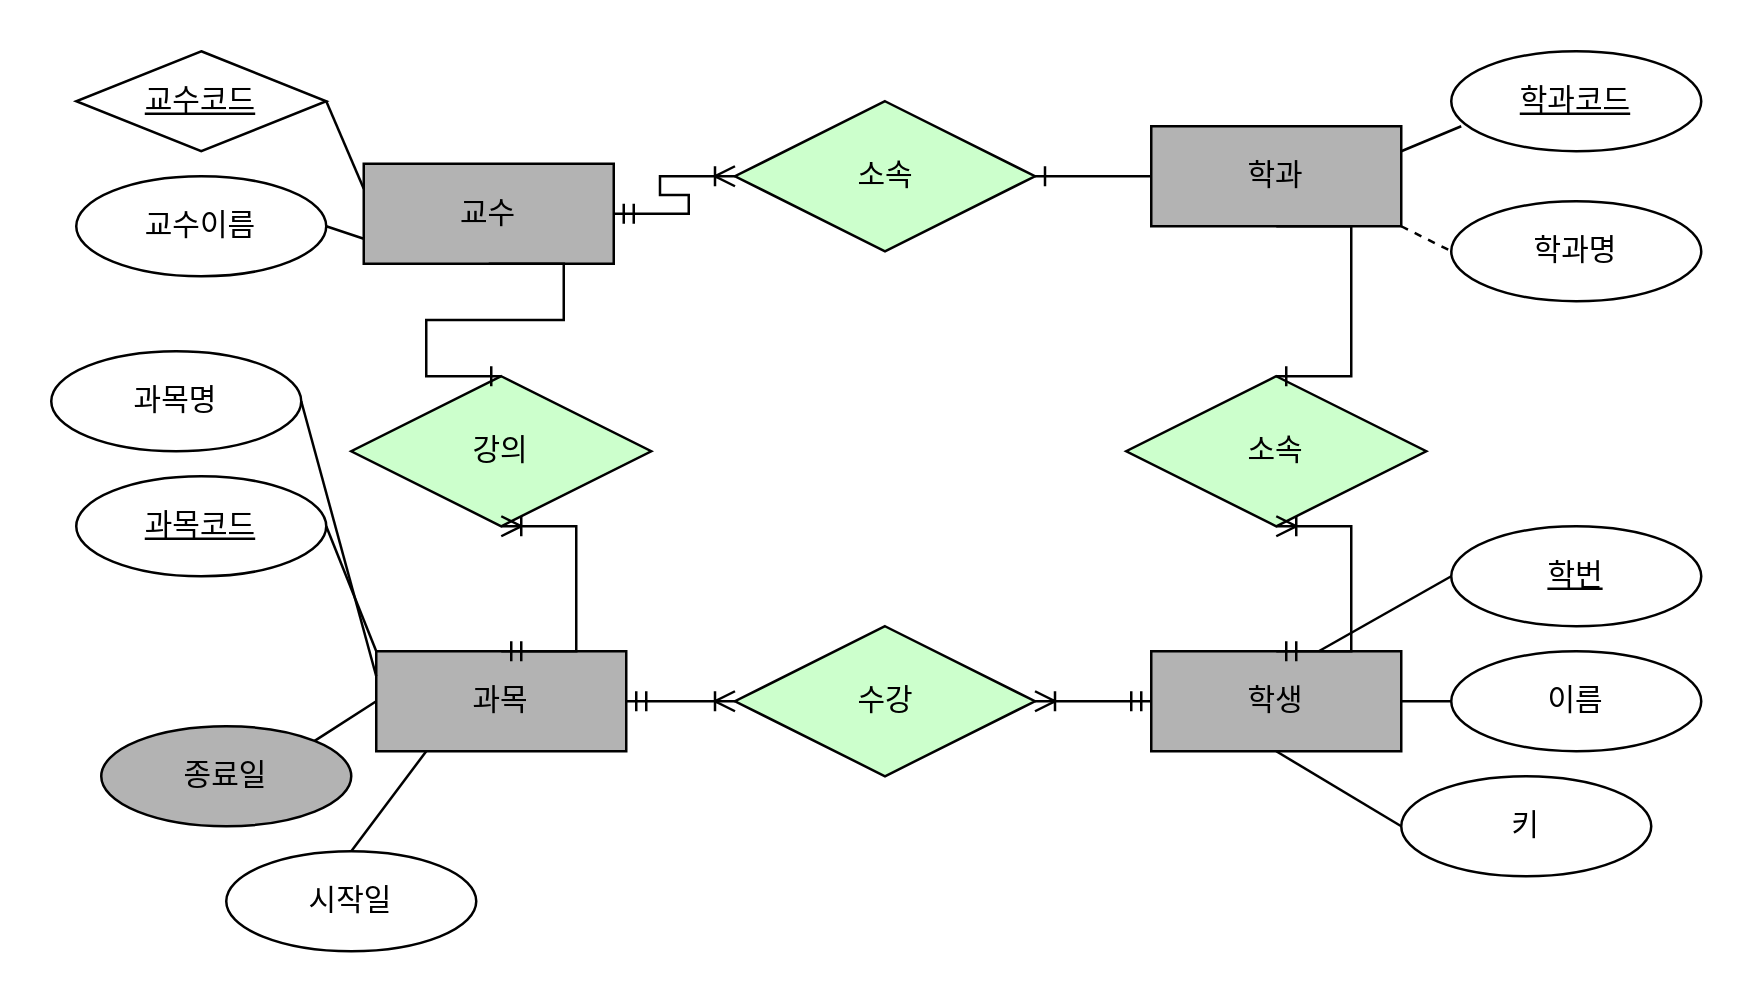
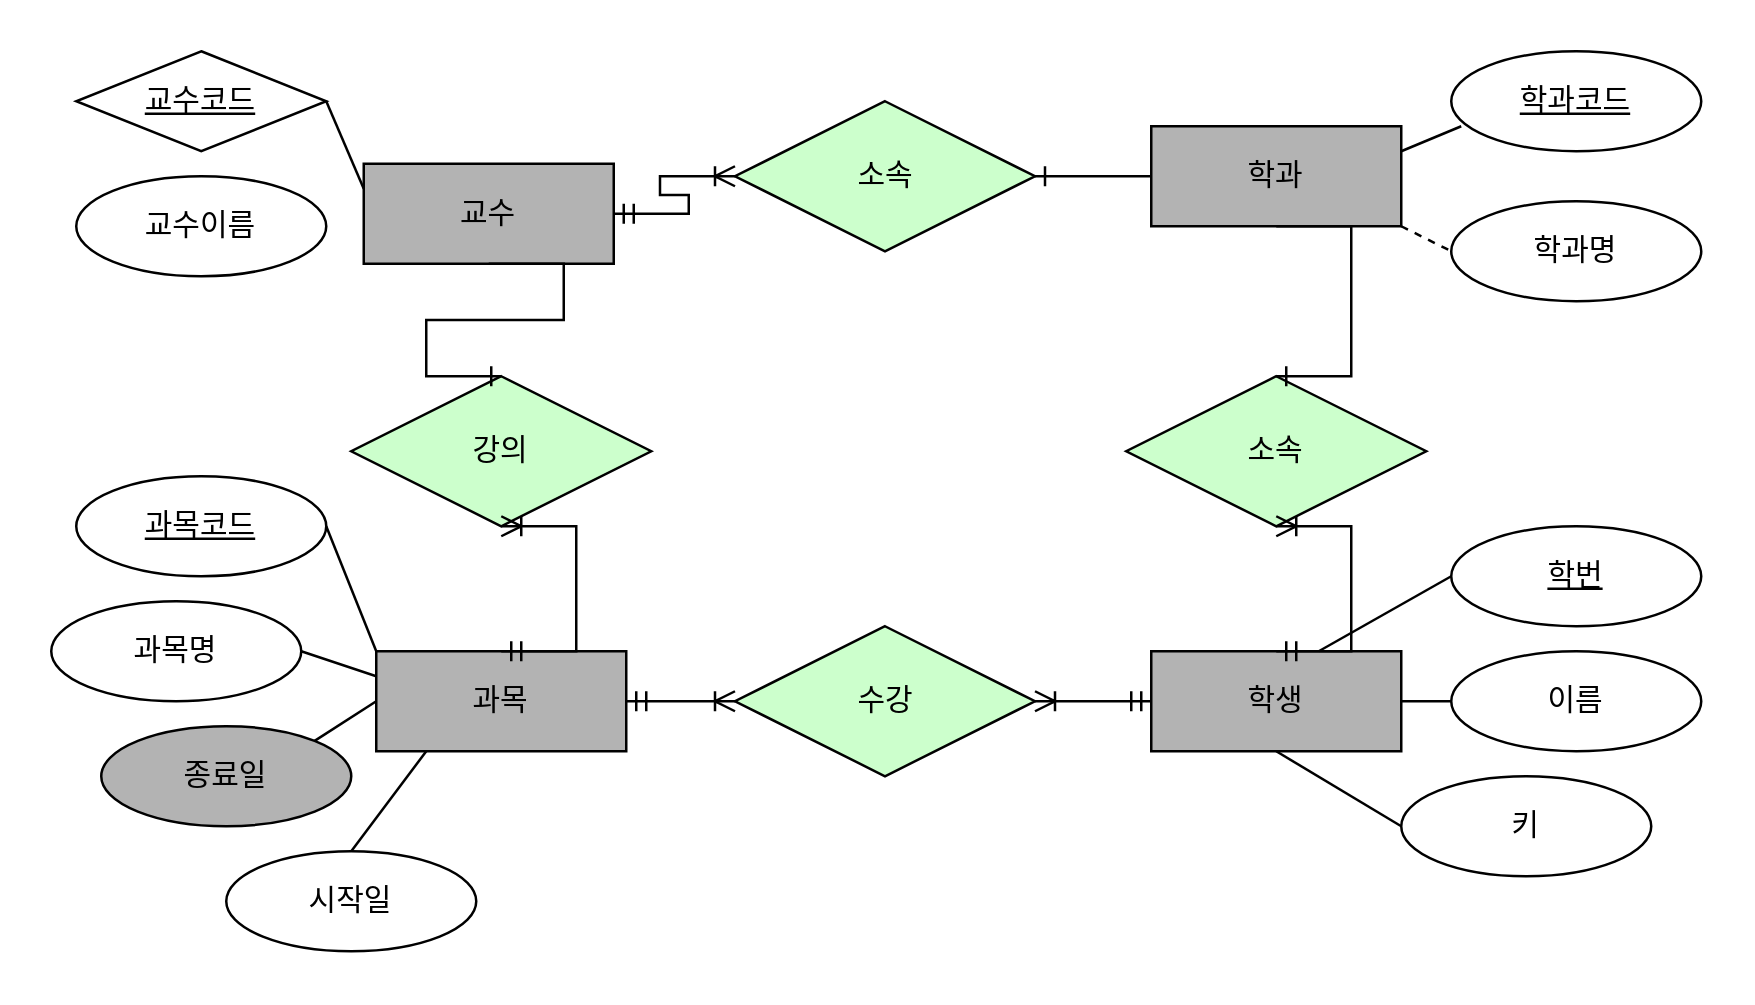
edge "교수" -- "교수이름": removed
node "과목명": moved (176, 401) -> (176, 651)
